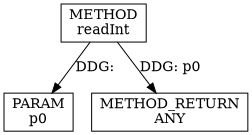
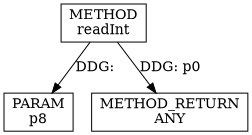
node "PARAM": text "p0" -> "p8"
